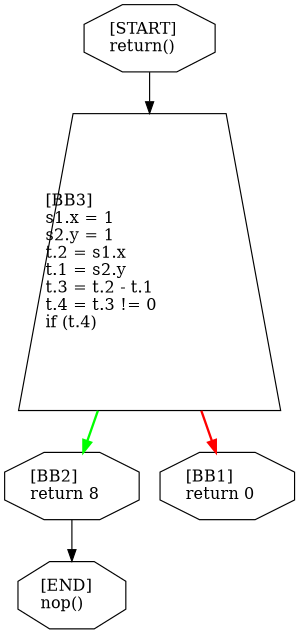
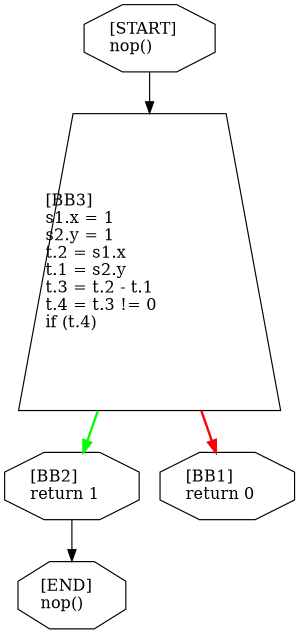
node "[START] return()": label "[START] return()" -> "[START] nop()"
node "[BB2] return 8": label "[BB2] return 8" -> "[BB2] return 1"
